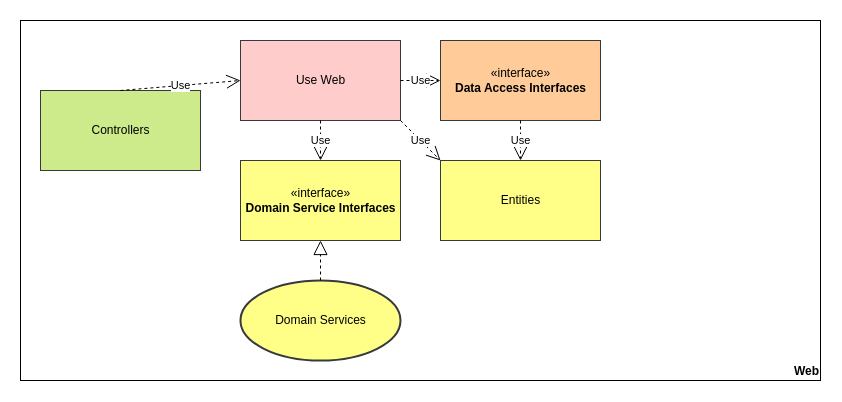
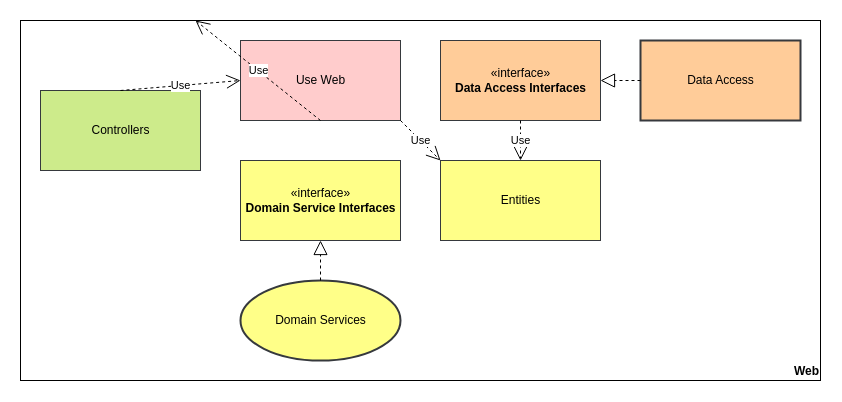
edge "Use Web" -> "«interface» Data Access Interfaces": removed, label "Use"
edge "Data Access" -> "«interface» Data Access Interfaces": added
node "Data Access": added
edge "Use Web" -> "«interface» Domain Service Interfaces": now "Use Web" -> "Web"
